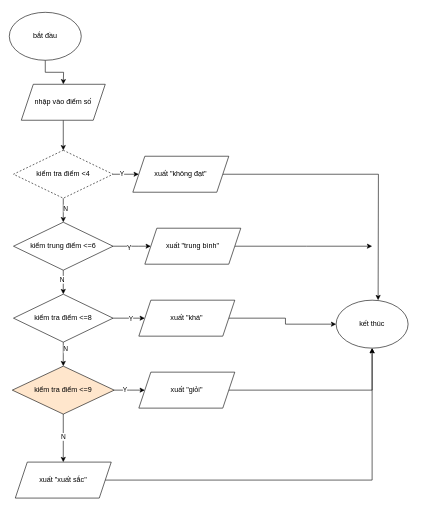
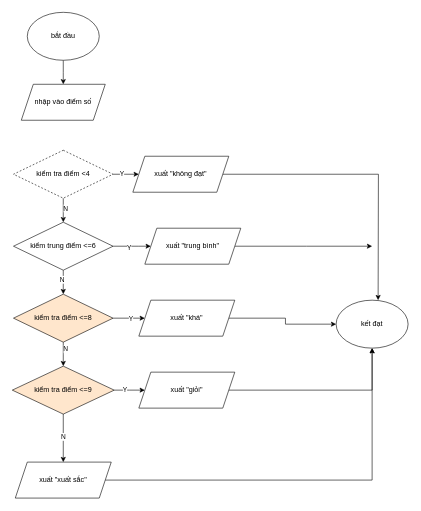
node "bắt đầu": moved (45, 36) -> (63, 36)
edge "nhập vào điểm số" -> "kiểm tra điểm <4": removed
node "kiểm tra điểm <=8": fillcolor #ffffff -> #ffe6cc
node "kết thúc": label "kết thúc" -> "kết đạt"
